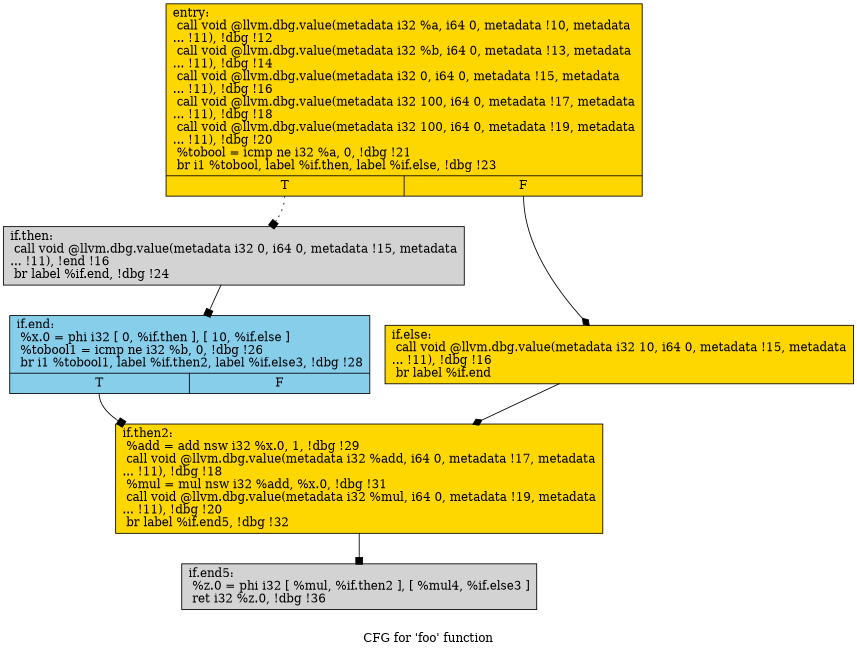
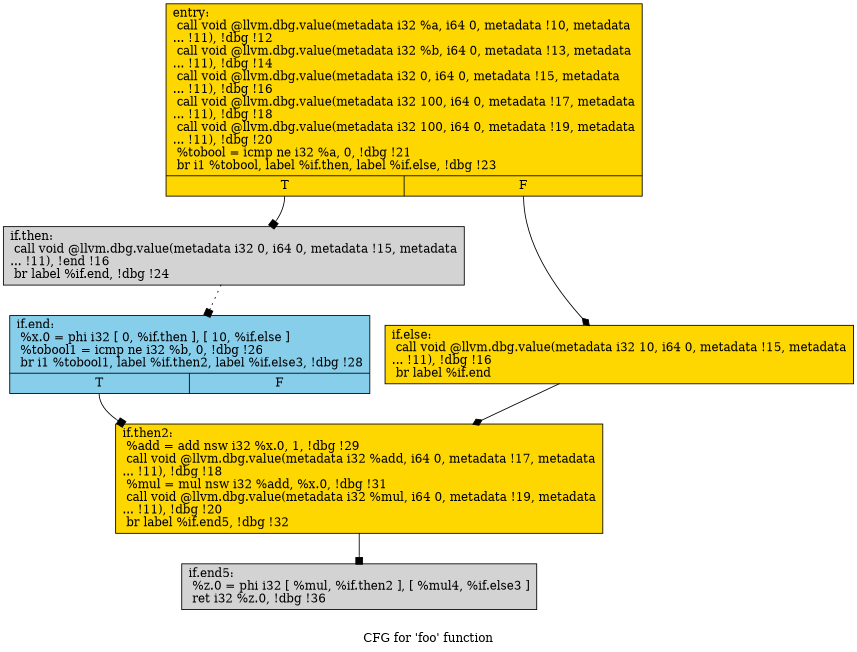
edge "entry:" -> "if.then:": style dotted -> solid
edge "if.then:" -> "if.end:": style solid -> dotted
